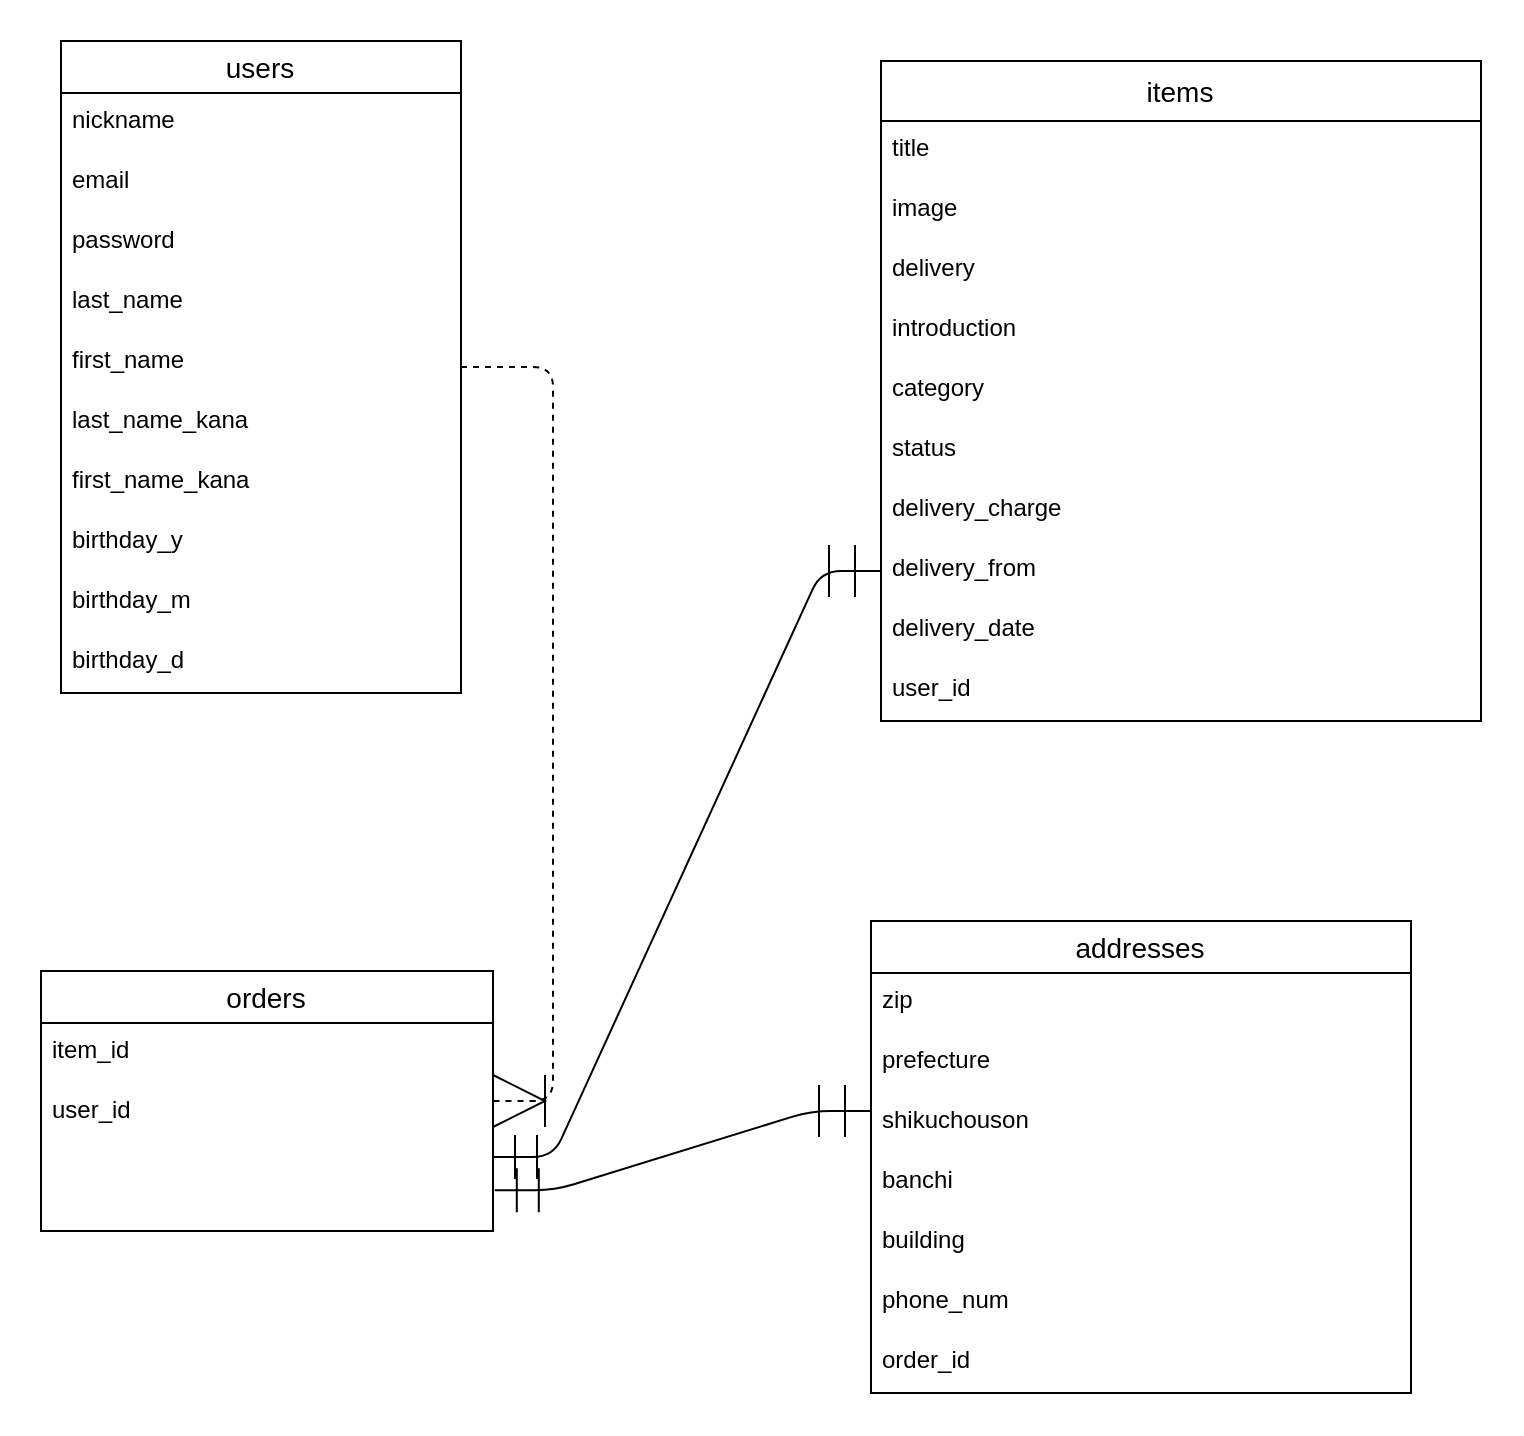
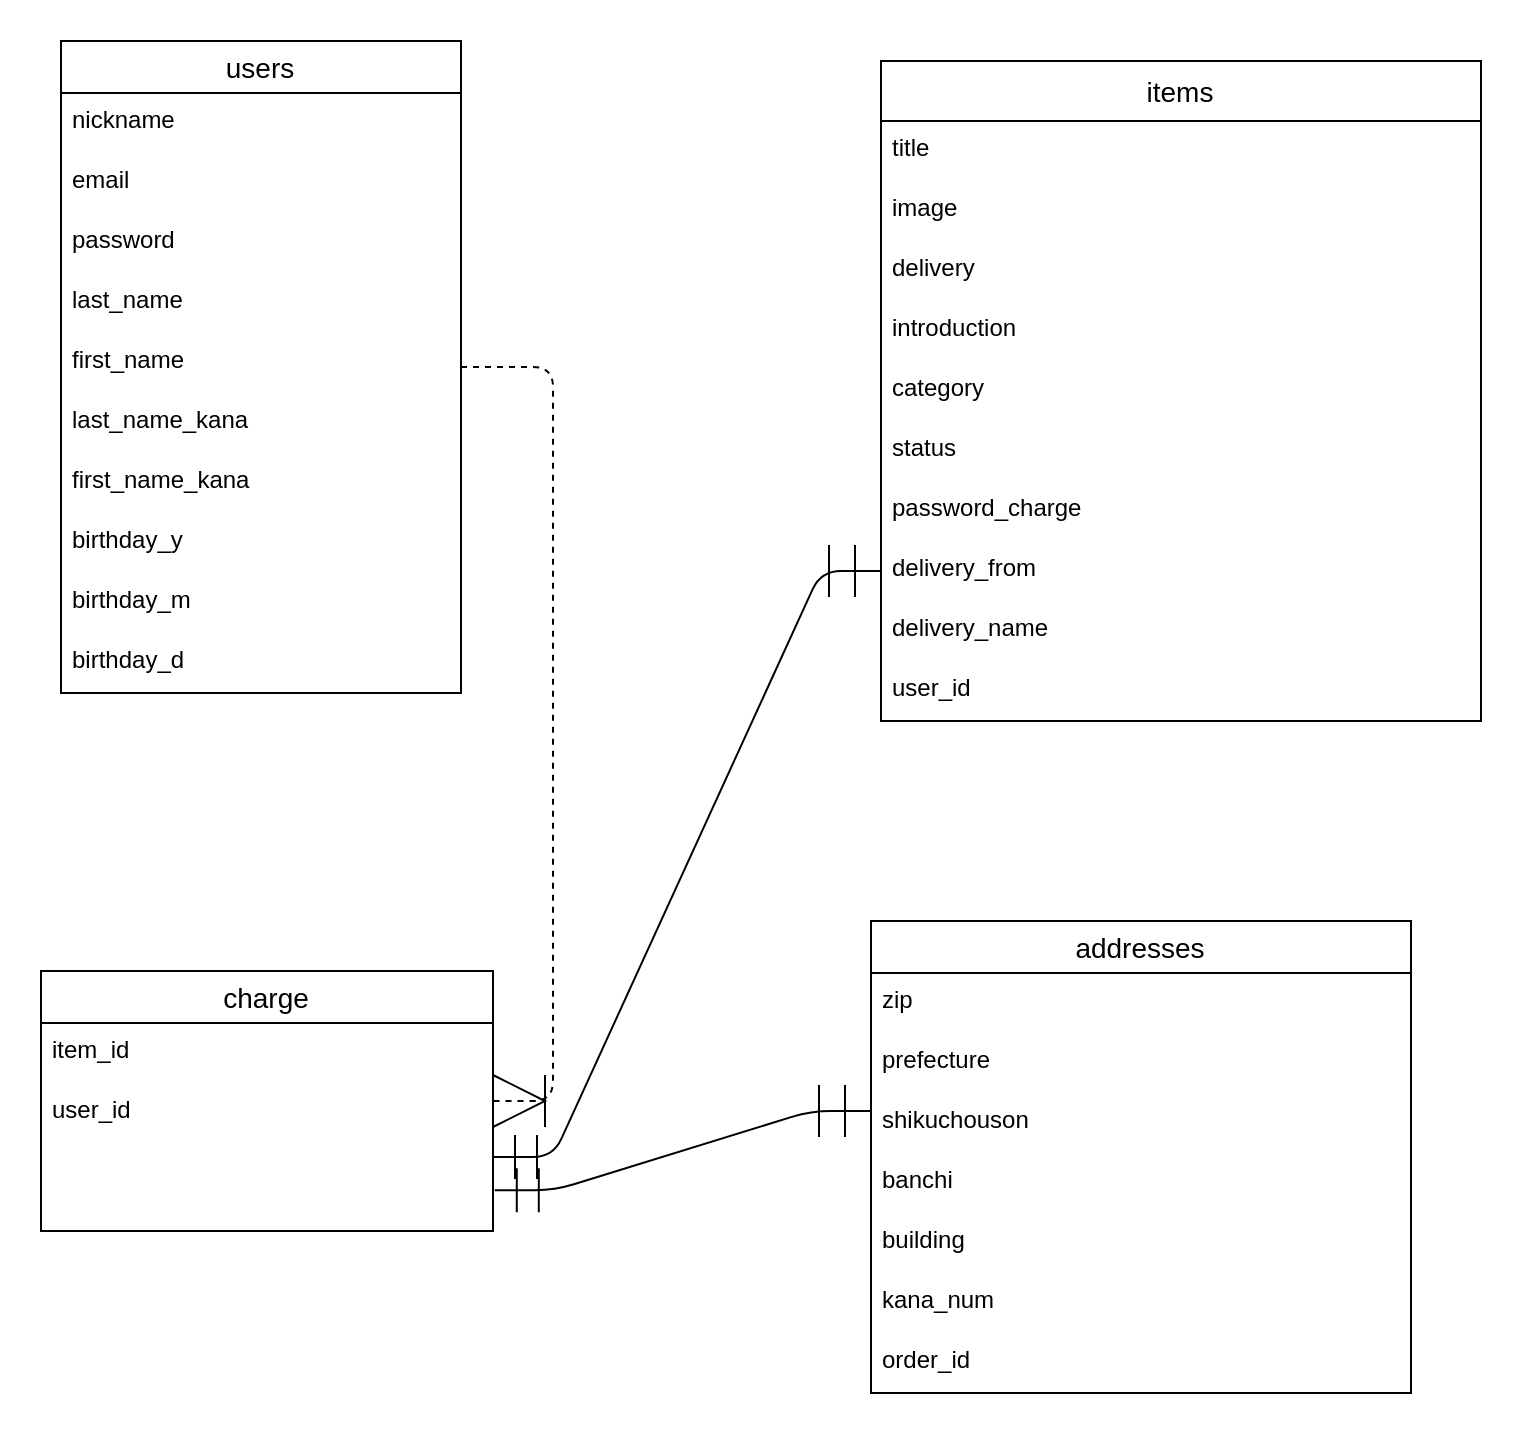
node "delivery_charge": label "delivery_charge" -> "password_charge"
node "delivery_date": label "delivery_date" -> "delivery_name"
node "orders": label "orders" -> "charge"
node "phone_num": label "phone_num" -> "kana_num"
